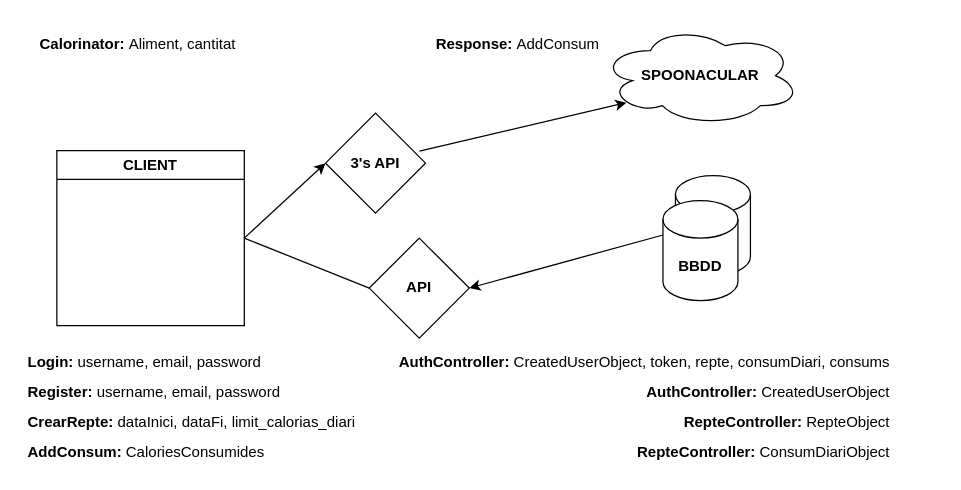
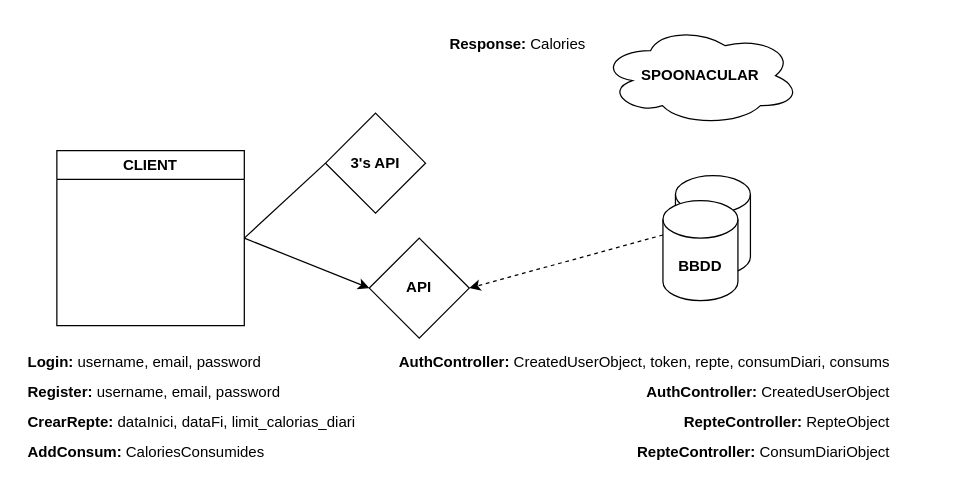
node "Calorinator: Aliment, cantitat": removed
node "Response: AddConsum": label "Response: AddConsum" -> "Response: Calories"
edge "3's API" -> "SPOONACULAR": removed
edge "CLIENT" -> "3's API": arrowhead classic -> none
edge "BBDD" -> "API": style solid -> dashed
edge "CLIENT" -- "API": arrowhead none -> classic
